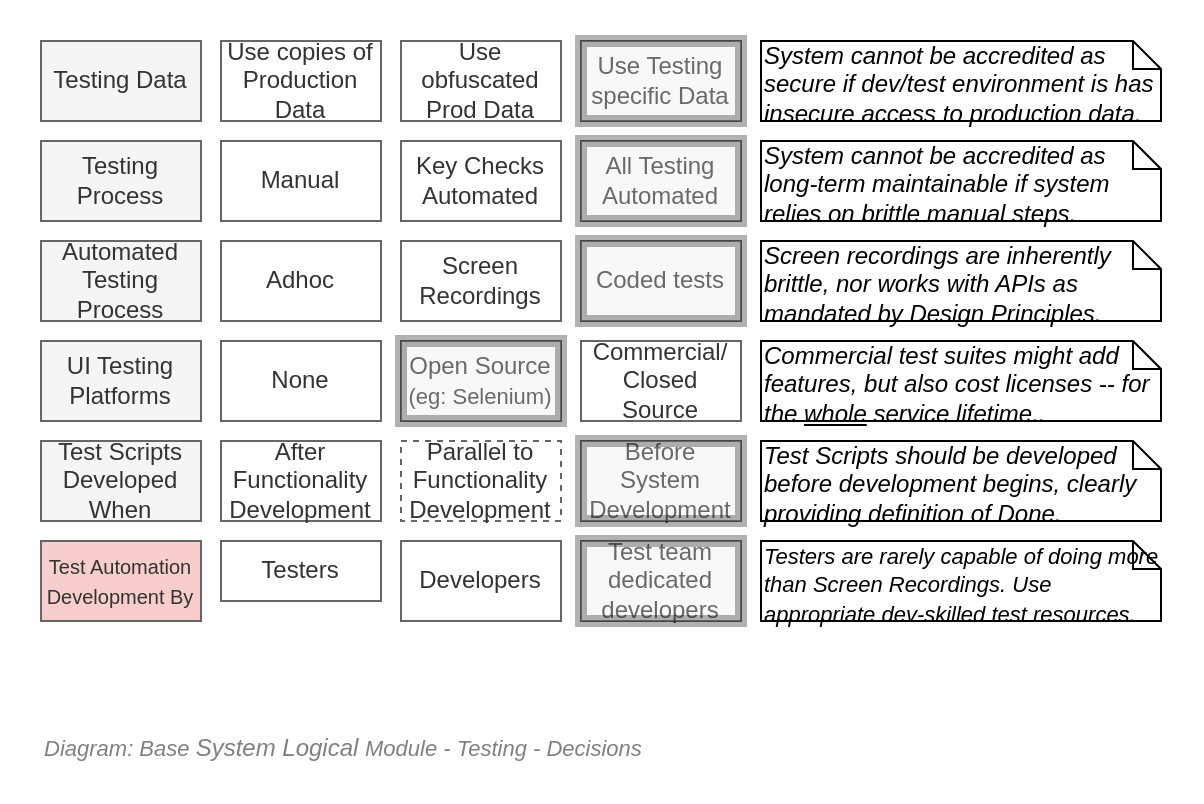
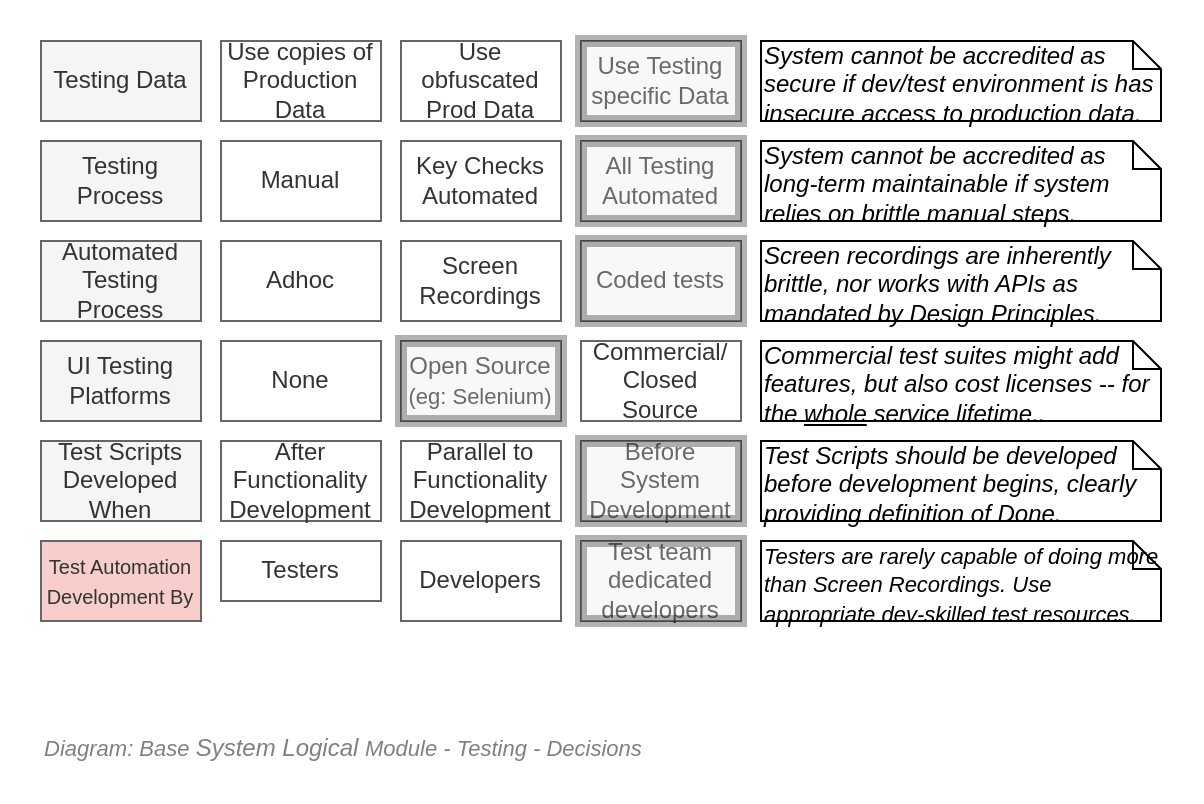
node "Parallel to Functionality Development": style dashed -> solid
